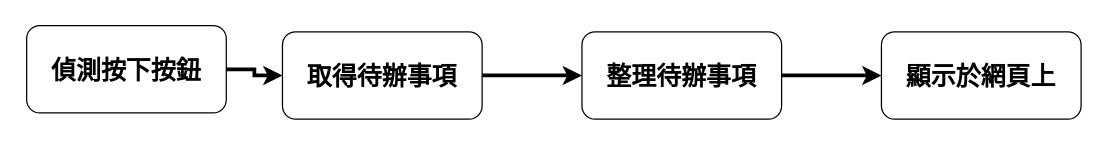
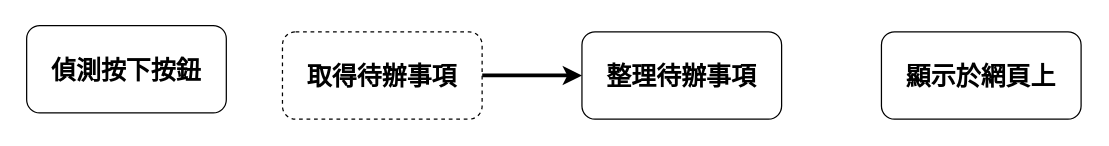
edge "偵測按下按鈕" -> "取得待辦事項": removed
node "取得待辦事項": style solid -> dashed
edge "整理待辦事項" -> "顯示於網頁上": removed
